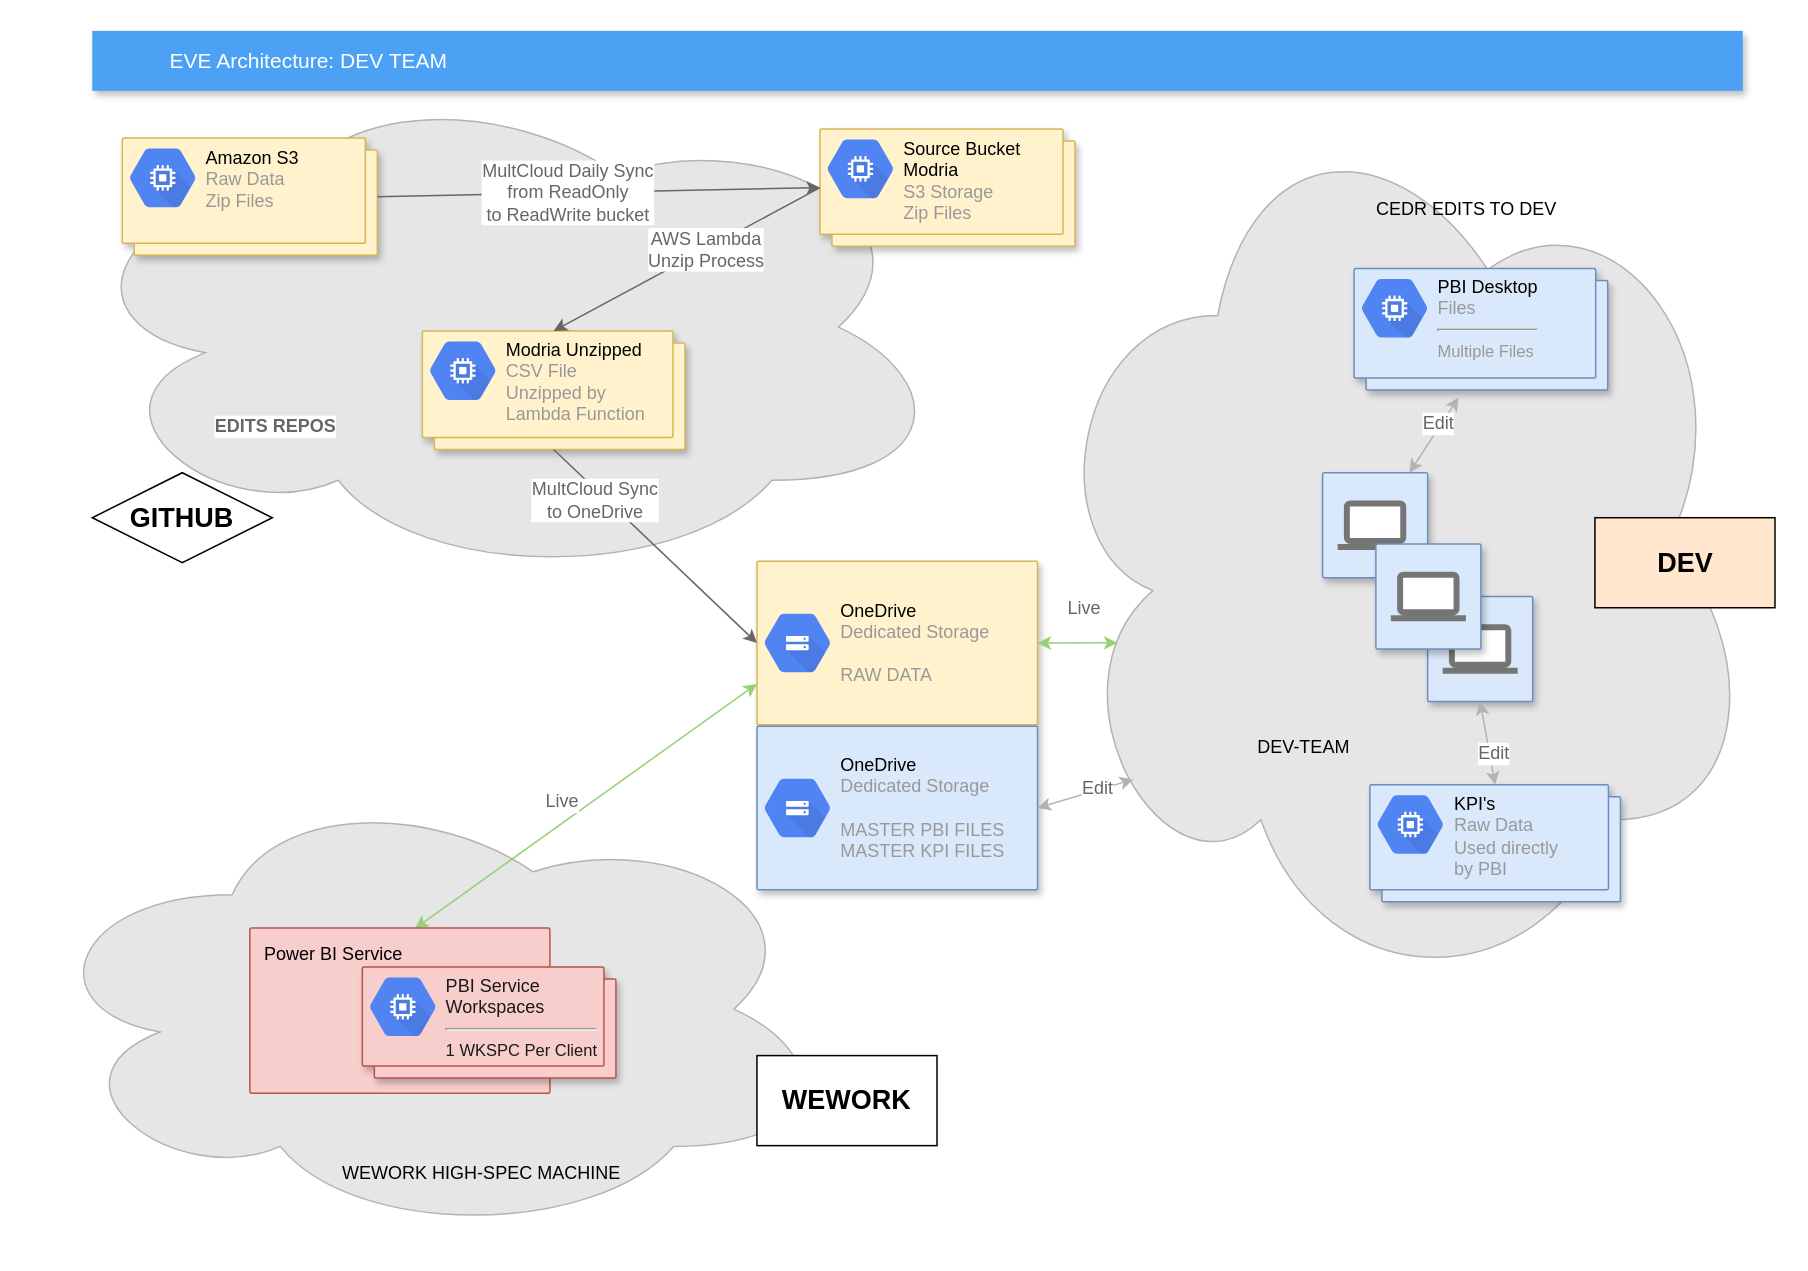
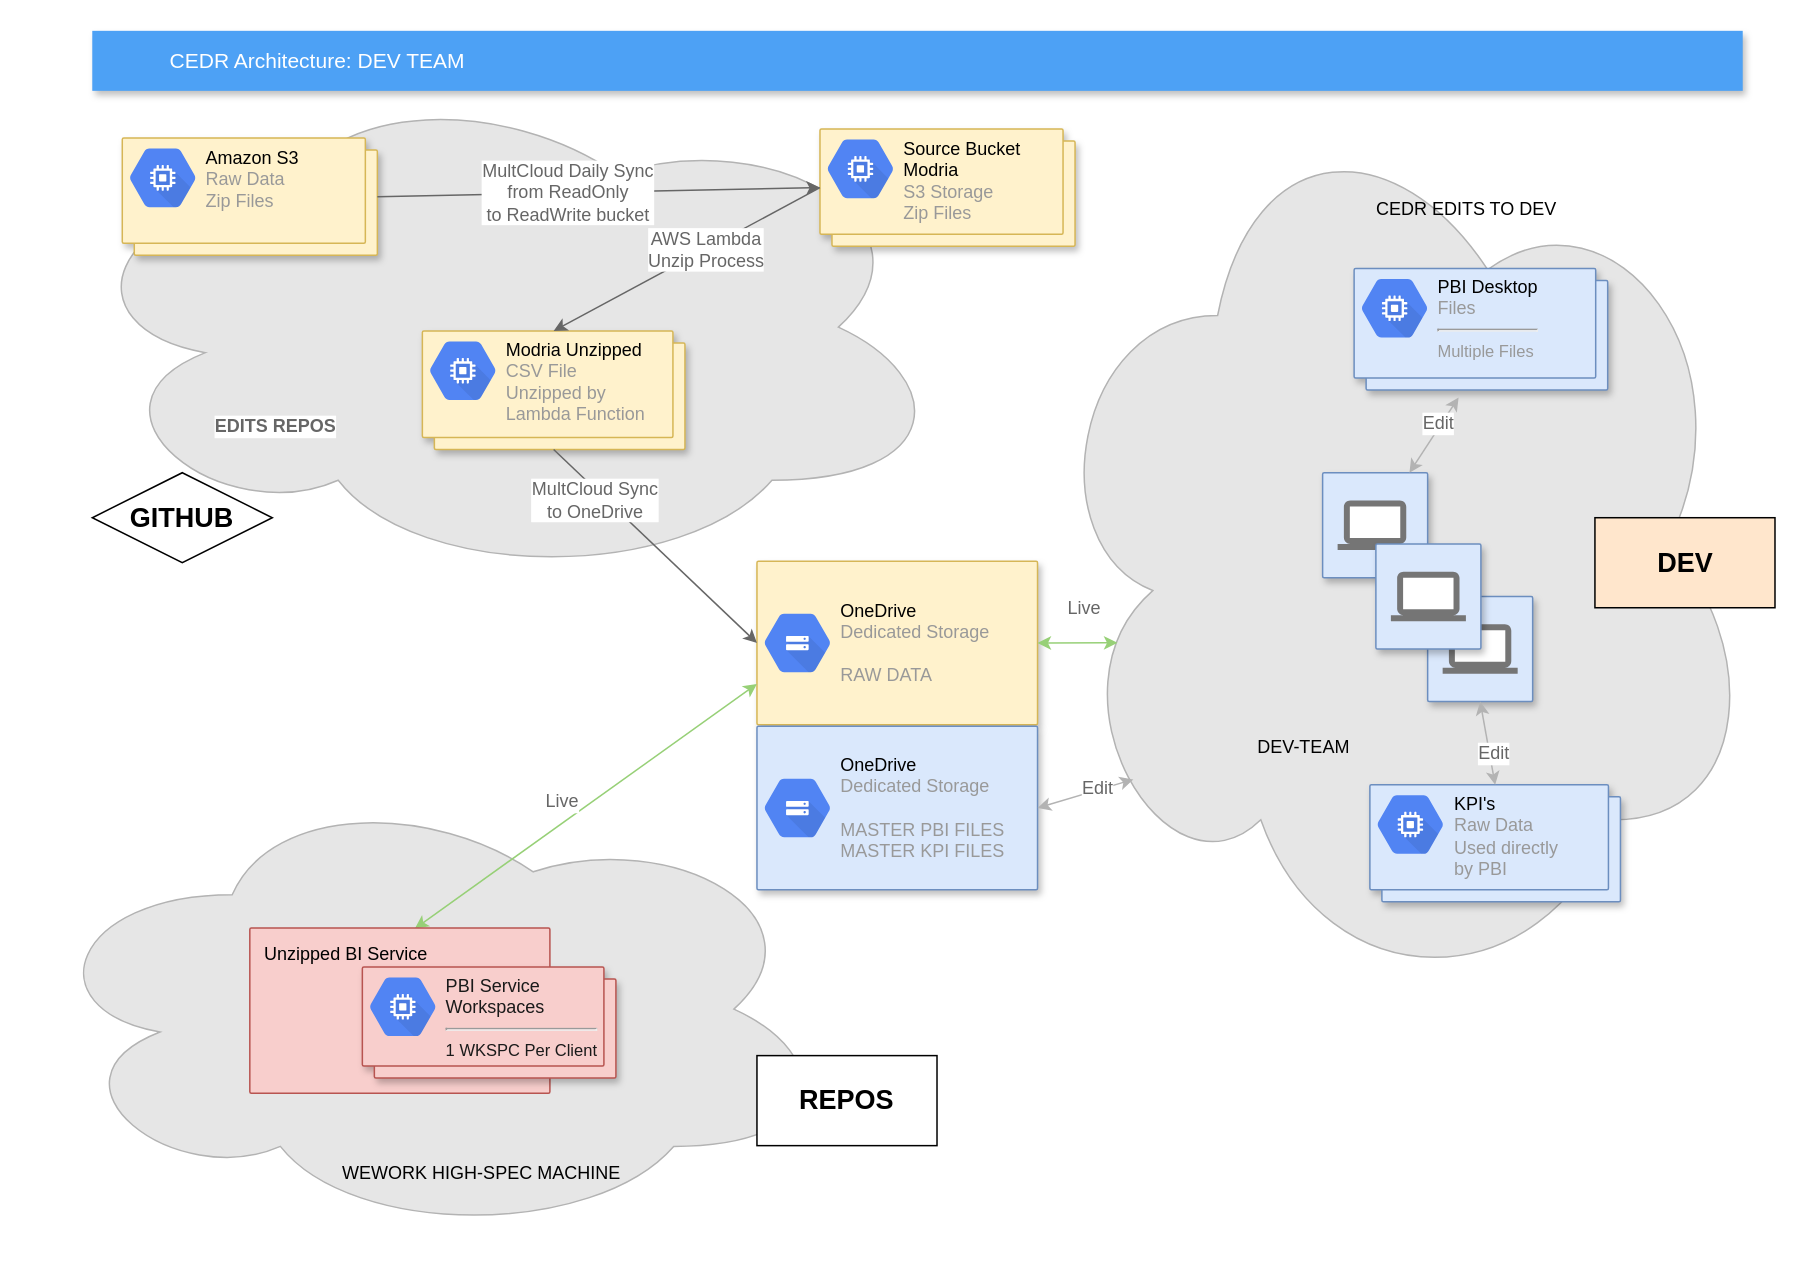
node "EVE Architecture: DEV TEAM": label "EVE Architecture: DEV TEAM" -> "CEDR Architecture: DEV TEAM"
node "Power BI Service": label "Power BI Service" -> "Unzipped BI Service"
node "WEWORK": label "WEWORK" -> "REPOS"
